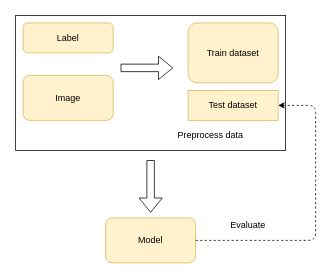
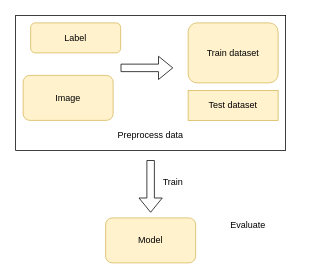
node "Label": moved (68, 38) -> (75, 38)
node "Preprocess data": moved (210, 135) -> (150, 135)
node "Train": added
edge "Model" -> "Test dataset": removed
